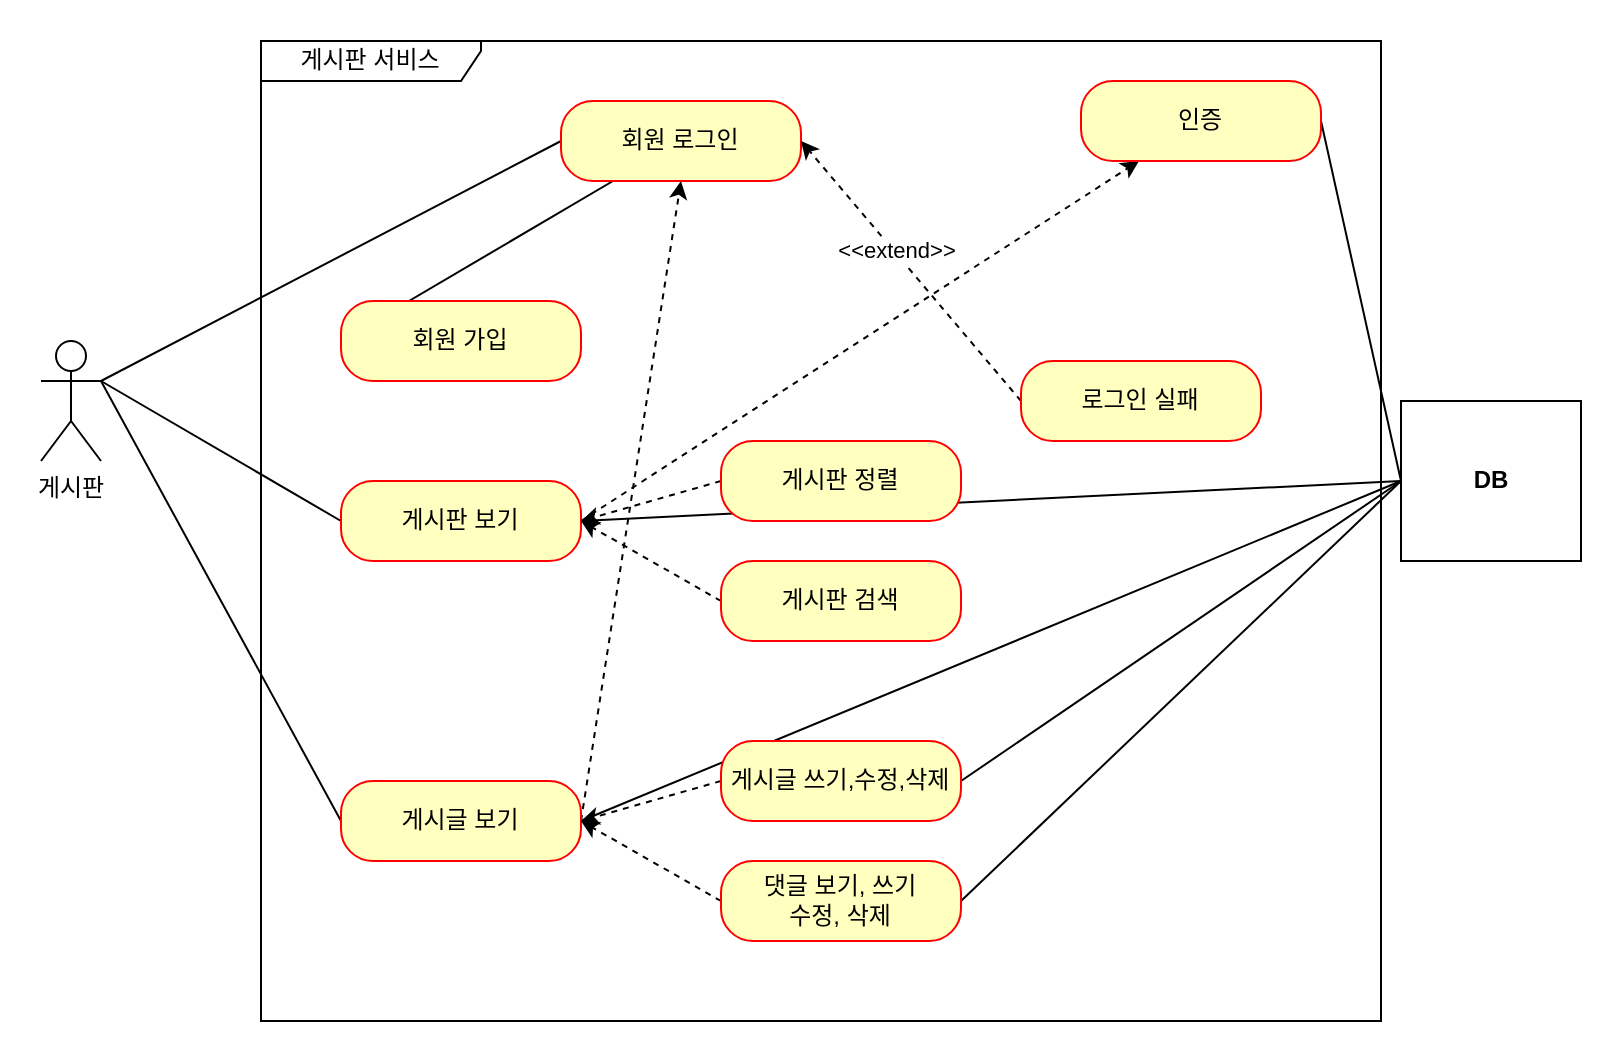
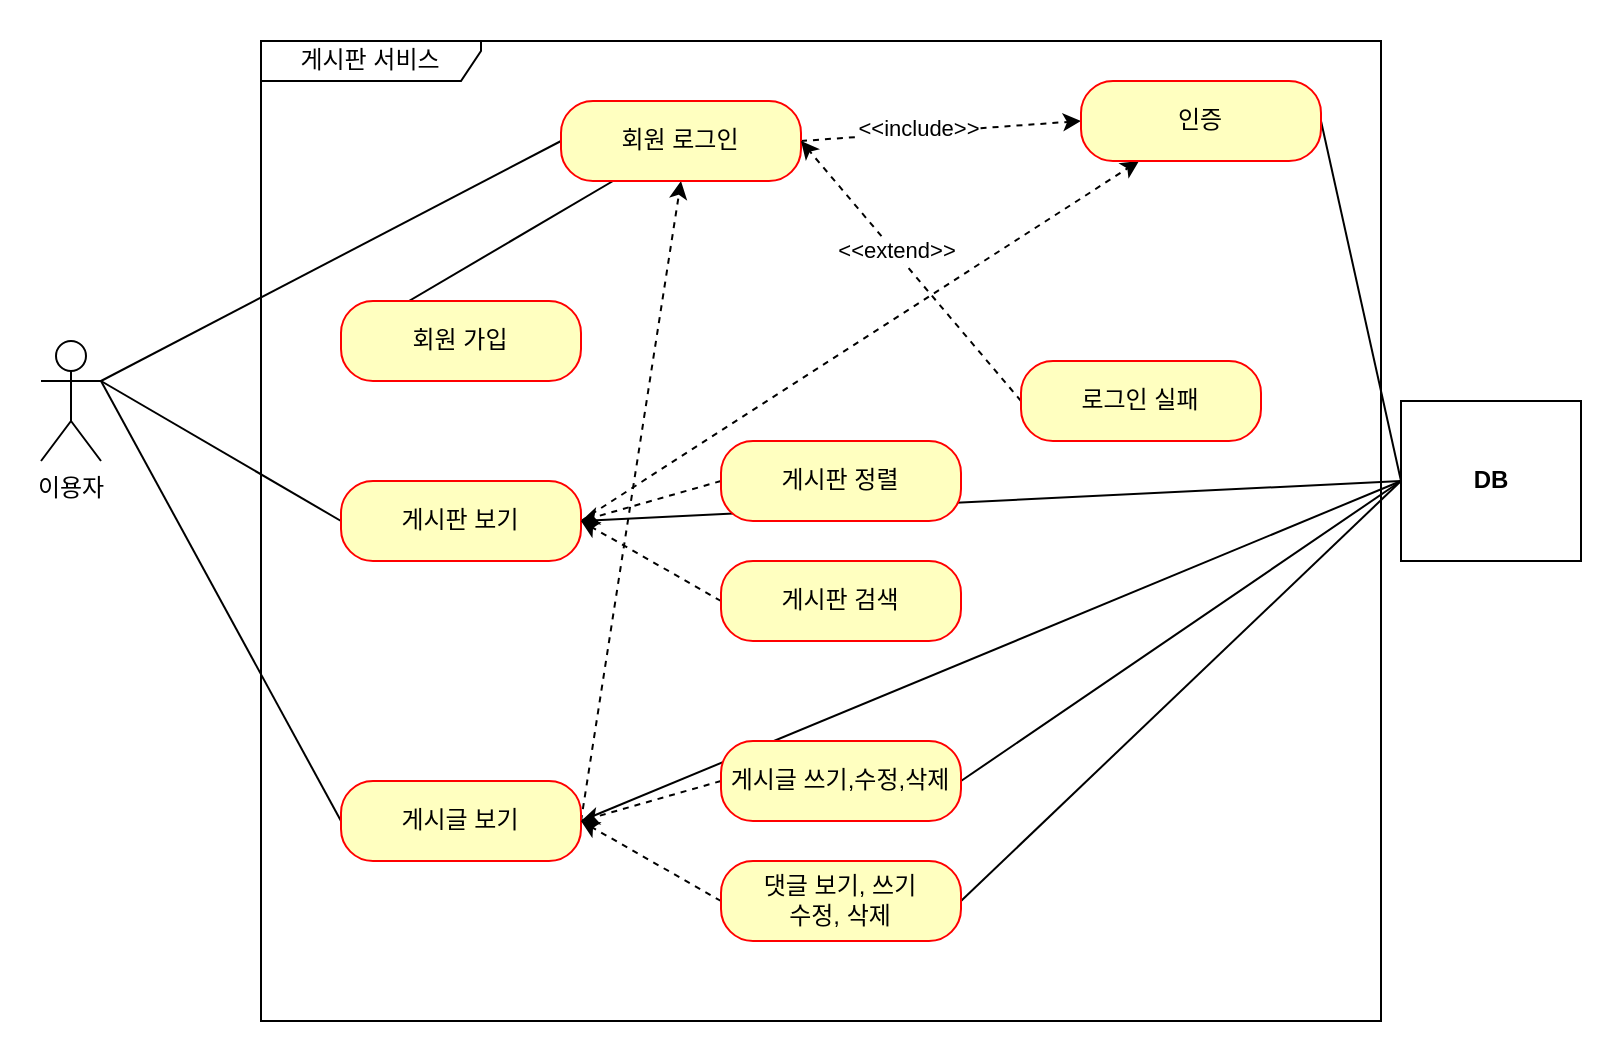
edge "회원 로그인" -> "인증": added, label "<<include>>"
node "게시판": label "게시판" -> "이용자"
